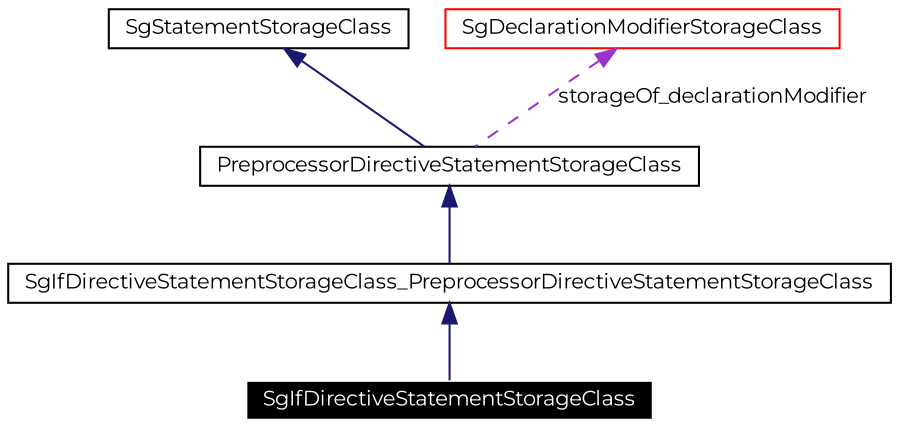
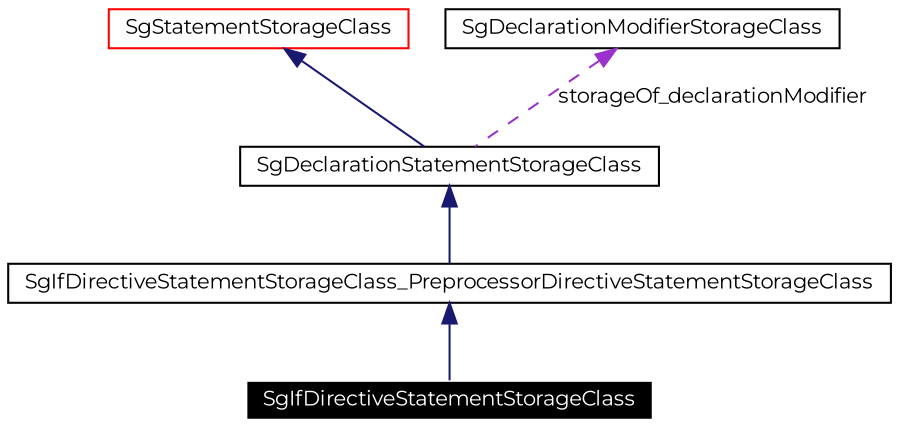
node "SgStatementStorageClass": color black -> red
node "SgDeclarationModifierStorageClass": color red -> black
node "PreprocessorDirectiveStatementStorageClass": label "PreprocessorDirectiveStatementStorageClass" -> "SgDeclarationStatementStorageClass"
